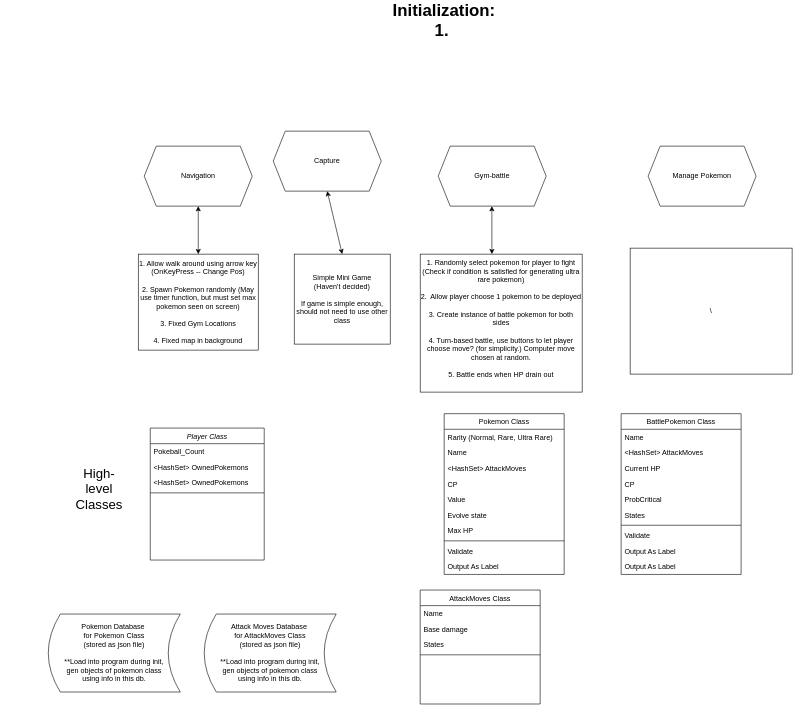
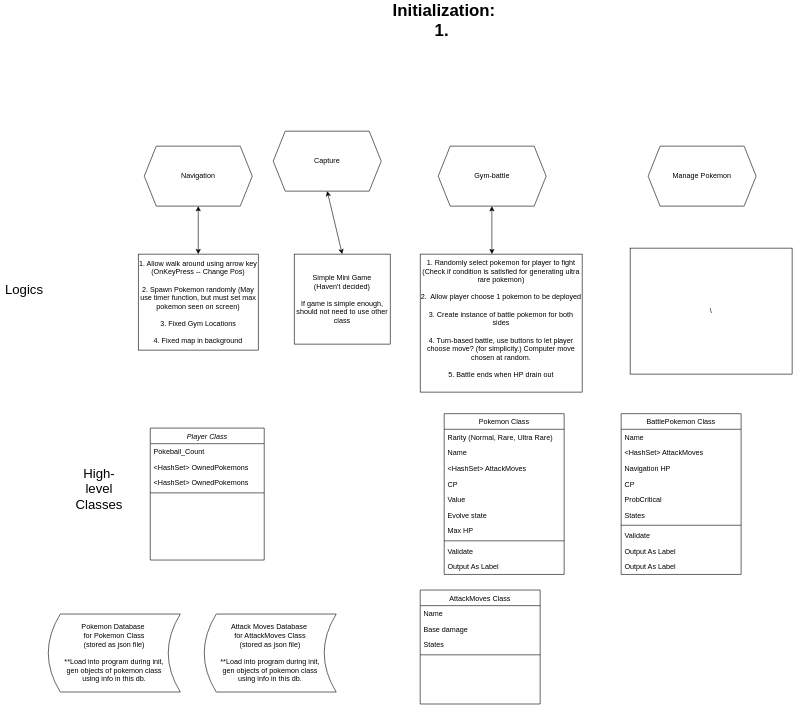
node "Logics": added
node "Current HP": label "Current HP" -> "Navigation HP"
